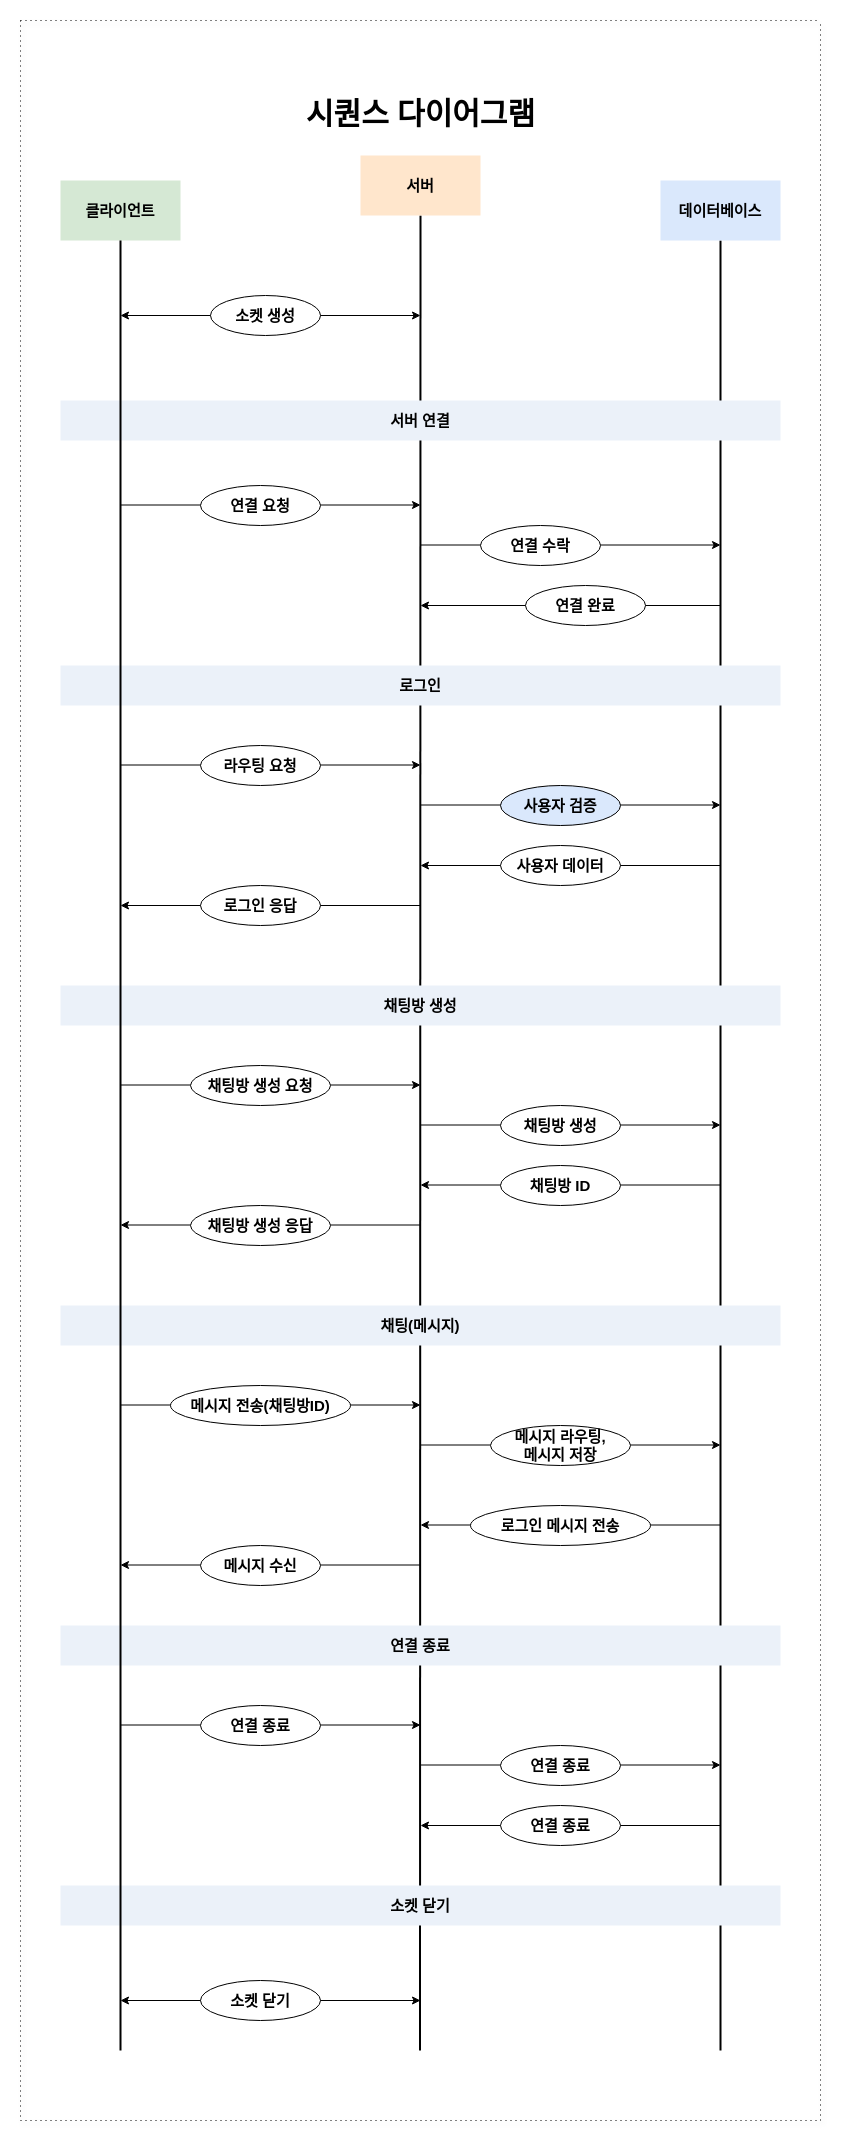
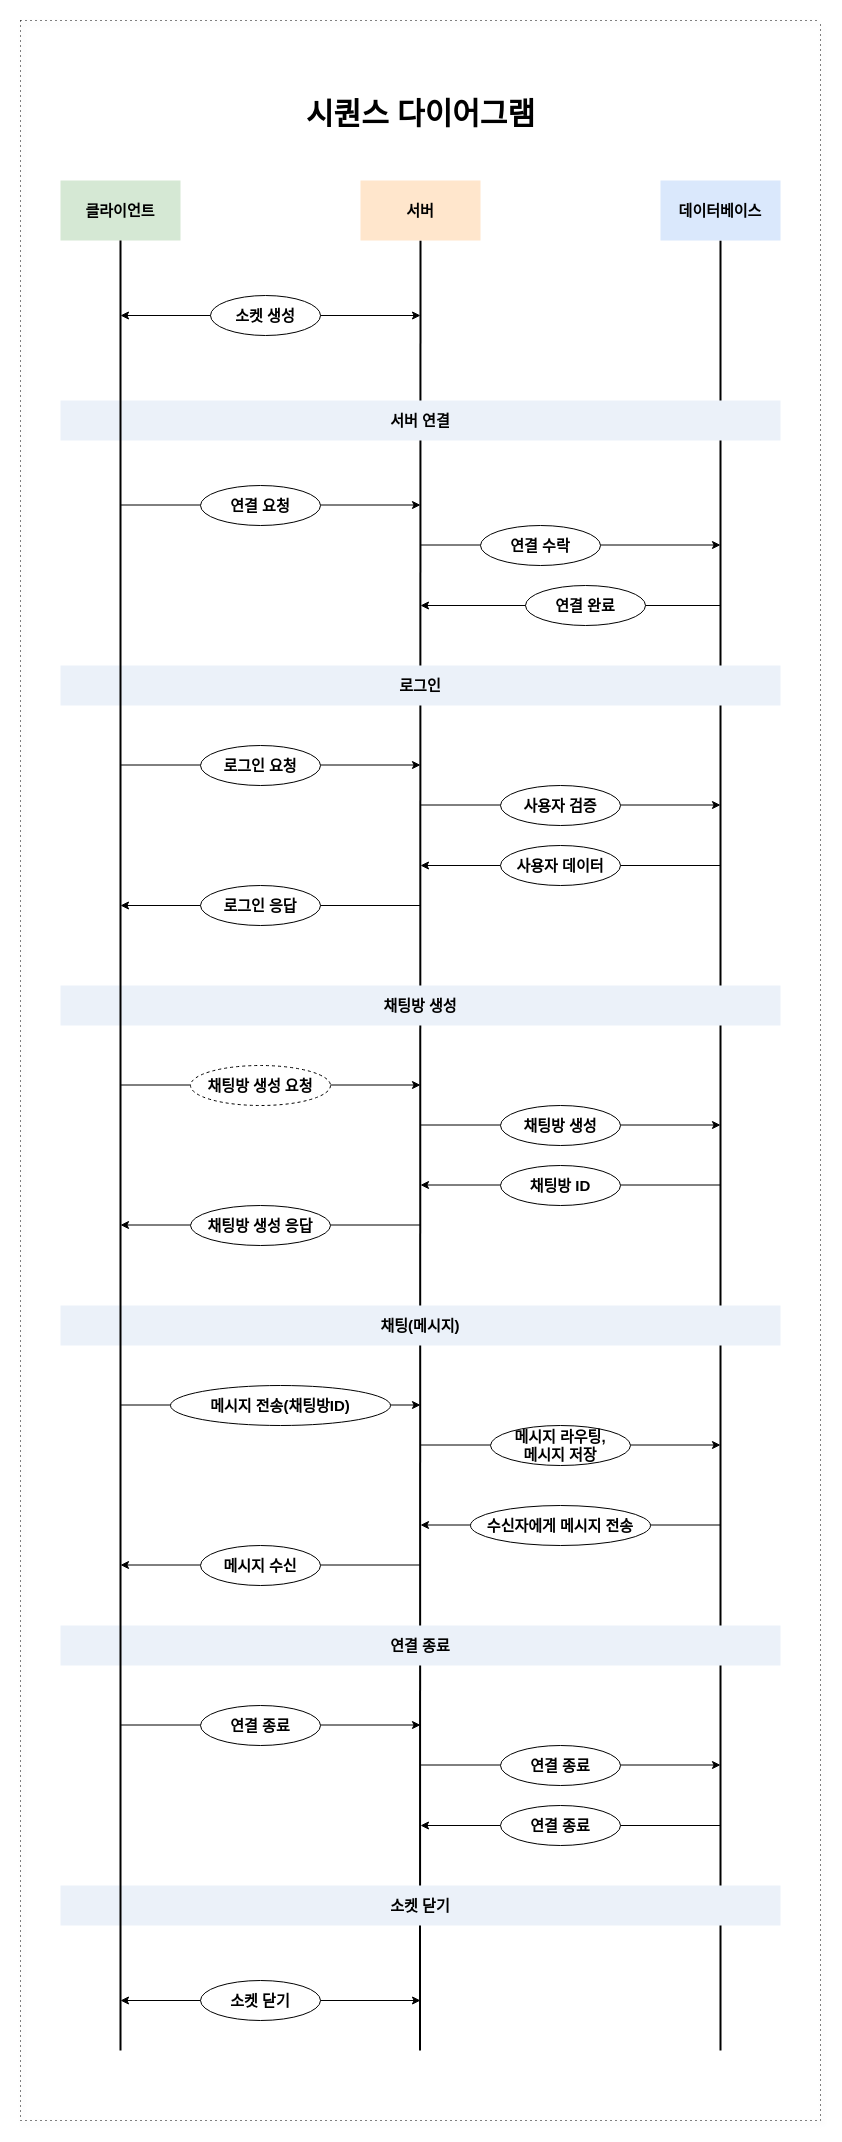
node "서버": moved (421, 186) -> (421, 211)
node "라우팅 요청": label "라우팅 요청" -> "로그인 요청"
node "사용자 검증": fillcolor #dae8fc -> #ffffff
node "채팅방 생성 요청": style solid -> dashed
node "메시지 전송(채팅방ID)": size 180x40 -> 220x40
node "로그인 메시지 전송": label "로그인 메시지 전송" -> "수신자에게 메시지 전송"
